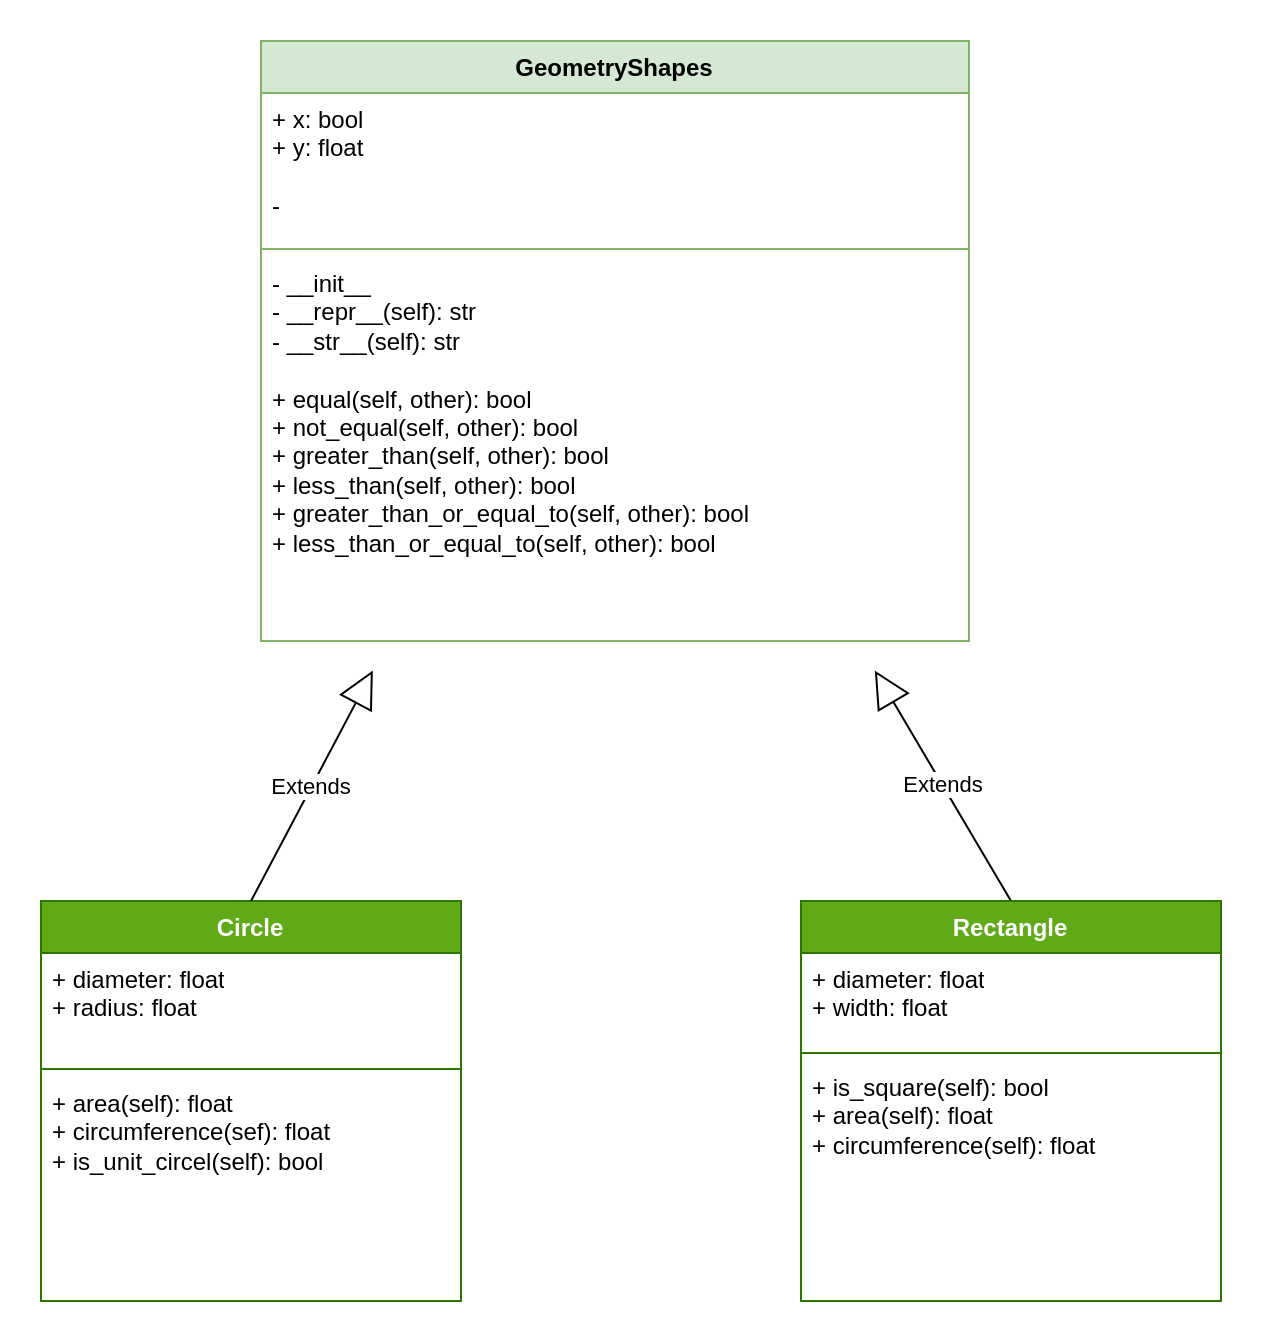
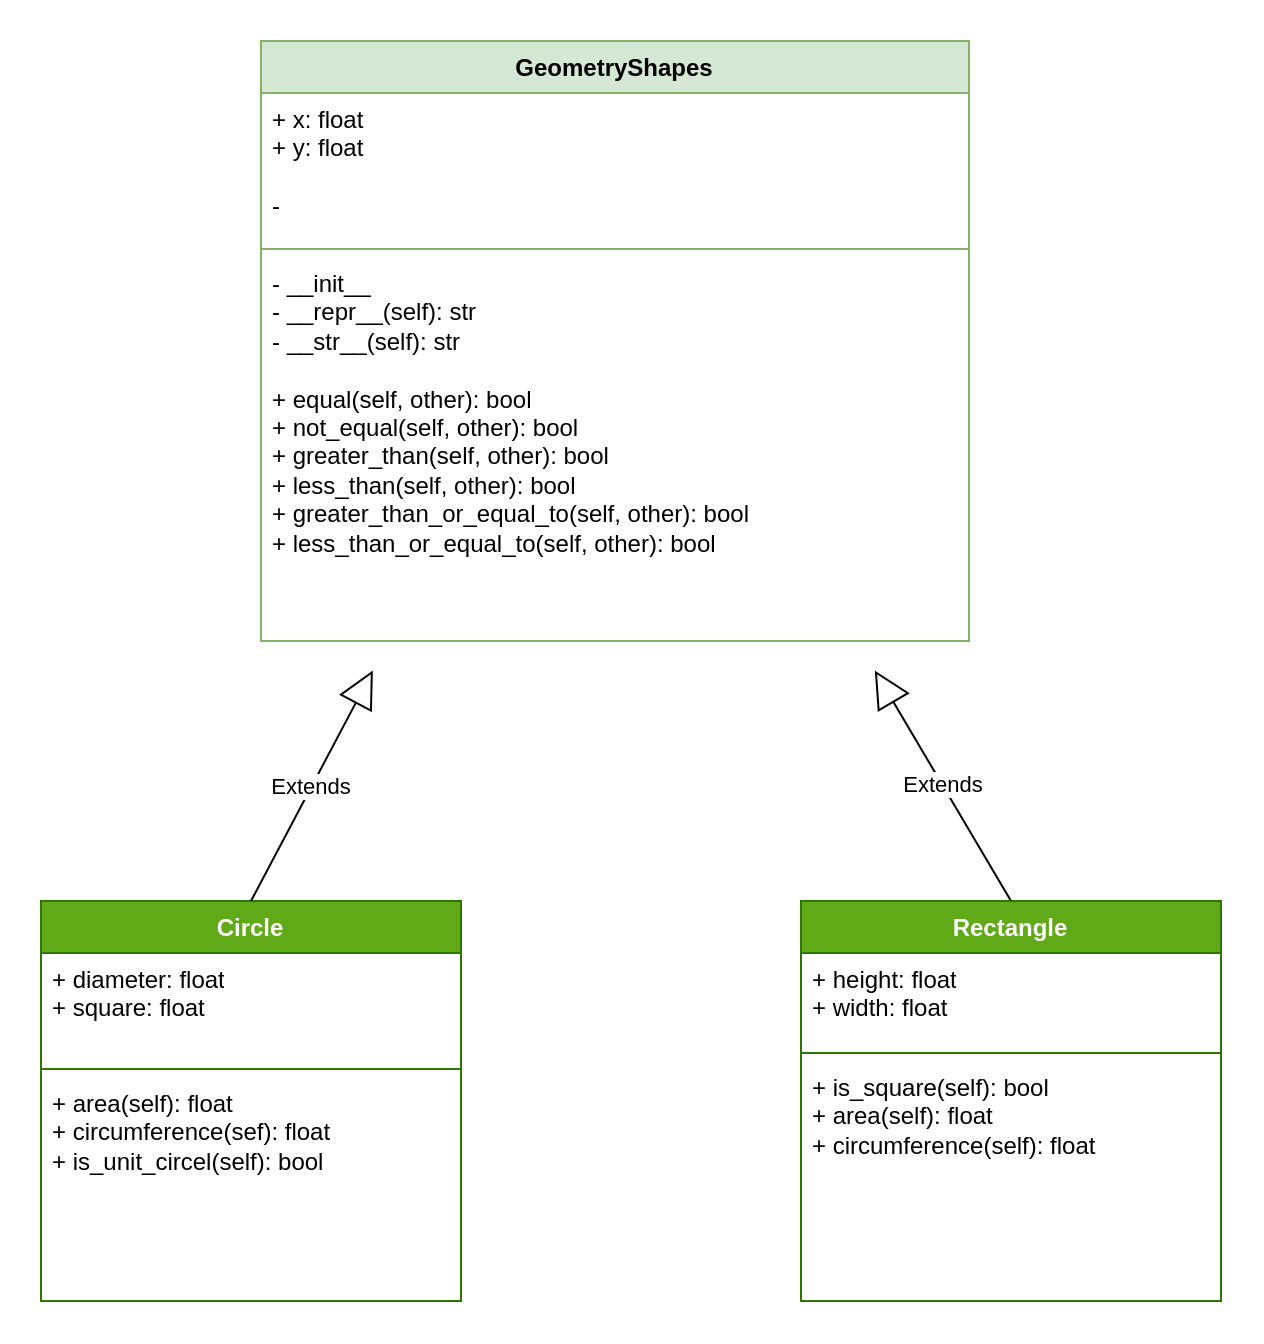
node "+ x: bool + y: float -": label "+ x: bool + y: float -" -> "+ x: float + y: float -"
node "+ diameter: float + radius: float": label "+ diameter: float + radius: float" -> "+ diameter: float + square: float"
node "+ diameter: float + width: float": label "+ diameter: float + width: float" -> "+ height: float + width: float"
